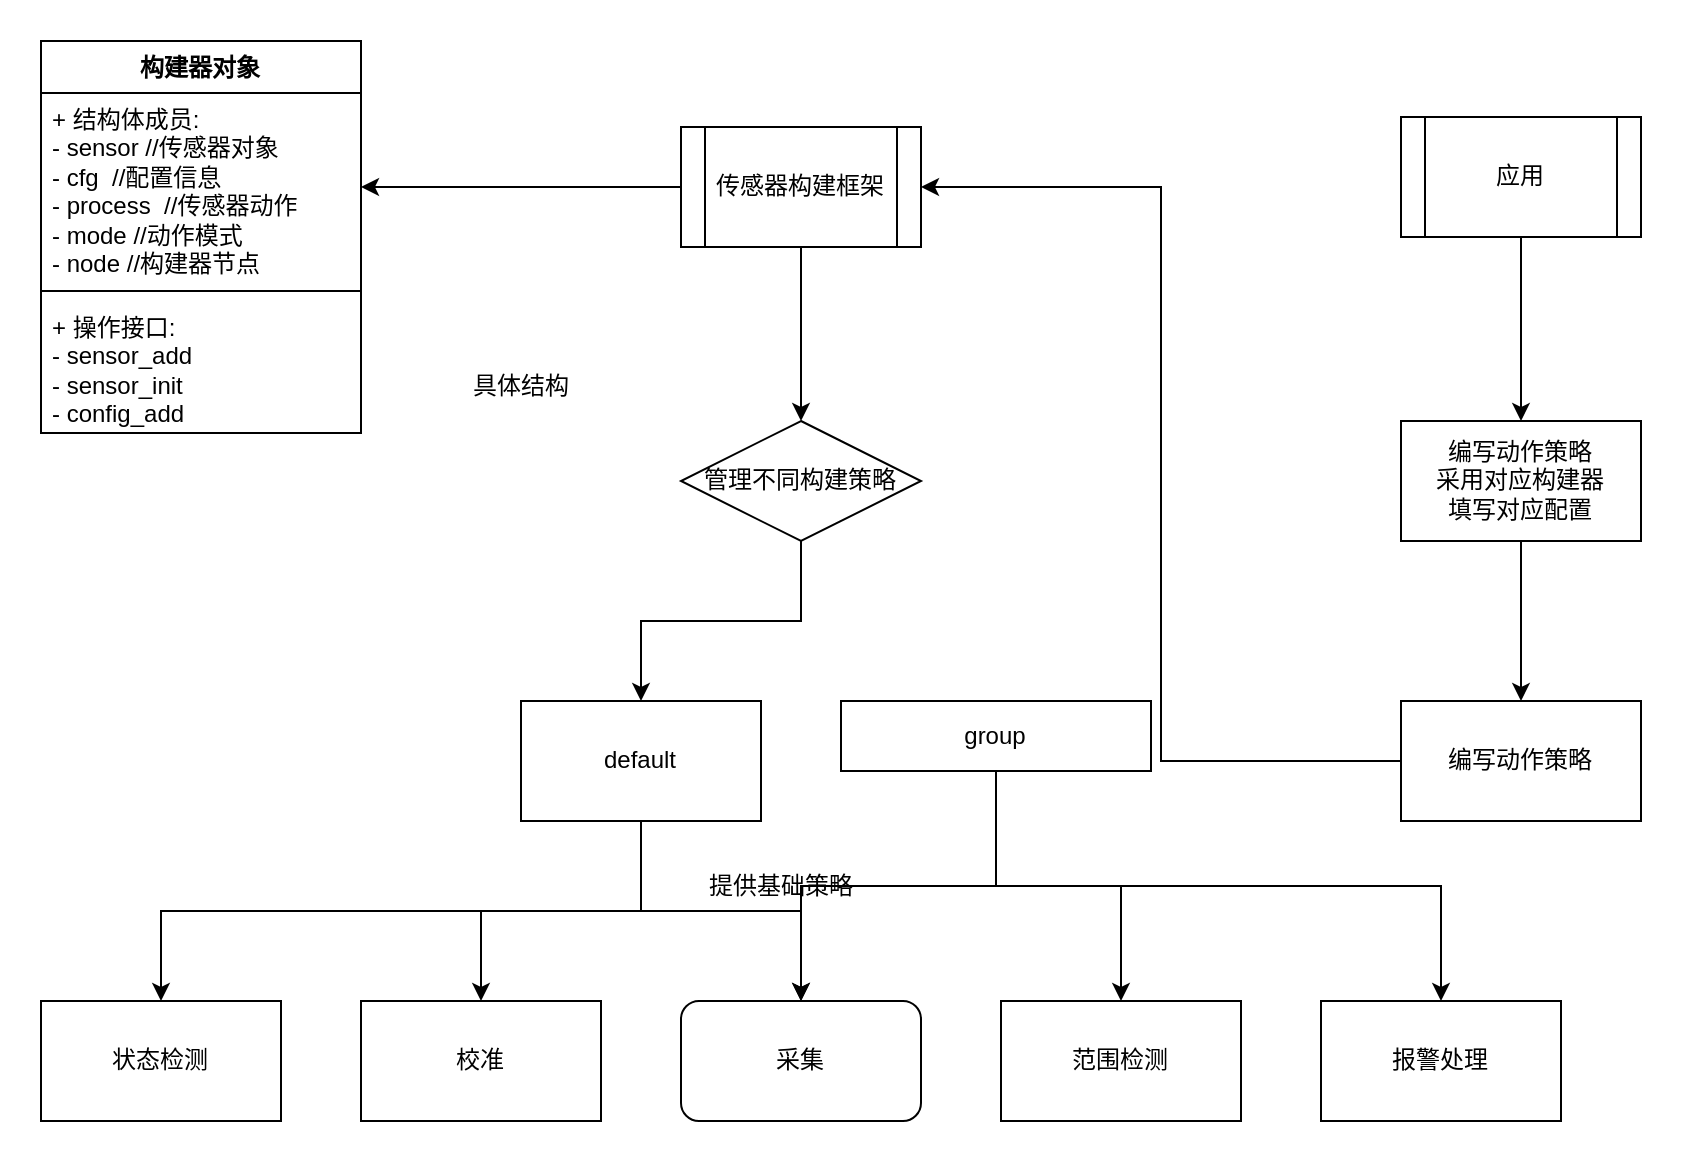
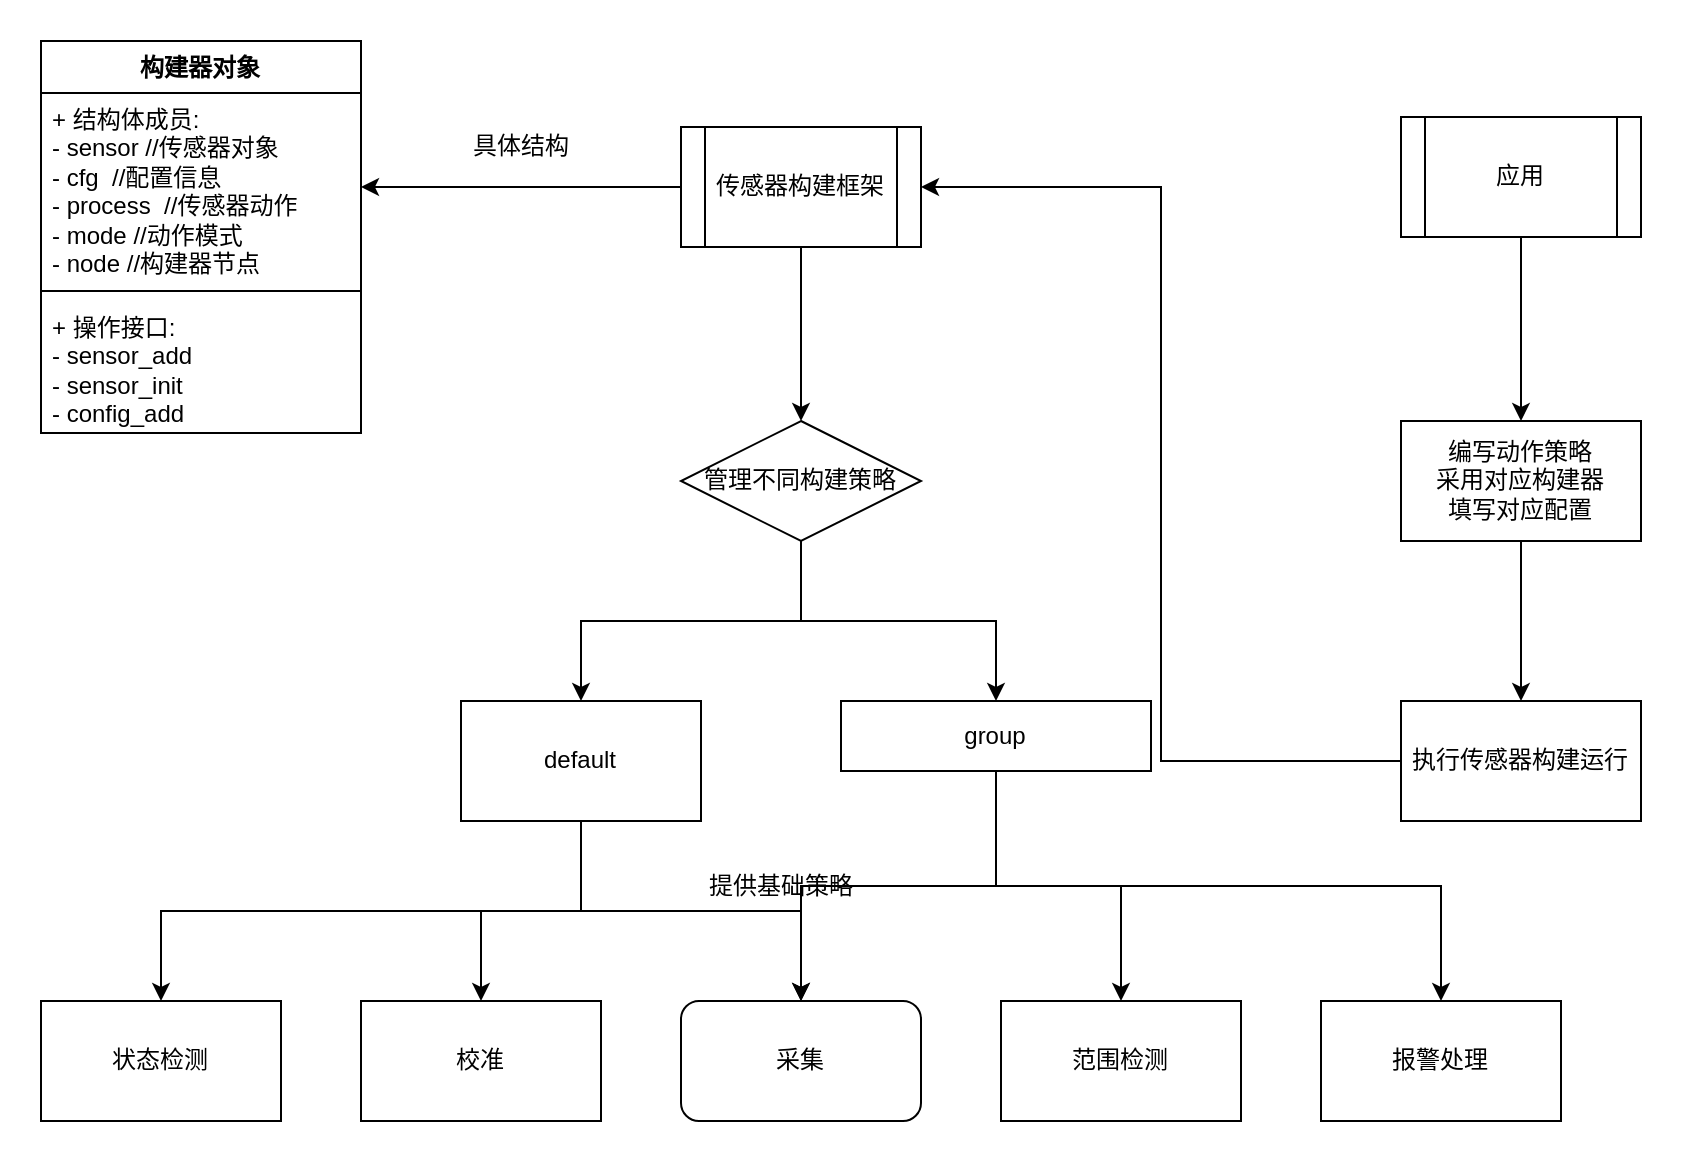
node "具体结构": moved (521, 387) -> (521, 147)
edge "管理不同构建策略" -> "group": added
node "default": moved (641, 761) -> (581, 761)
node "编写动作策略": label "编写动作策略" -> "执行传感器构建运行"
